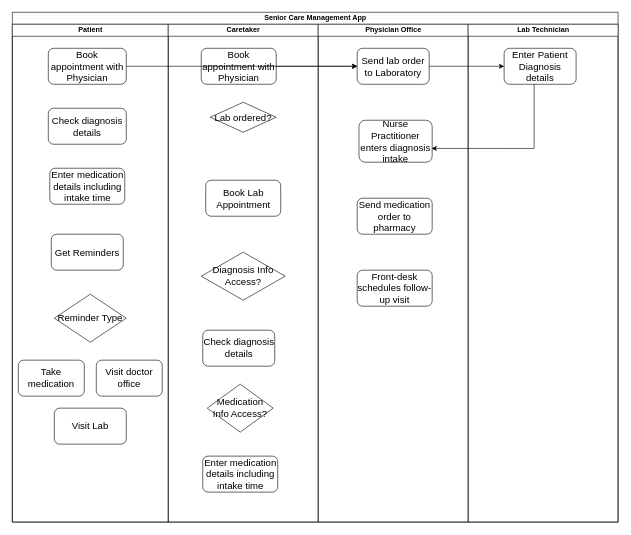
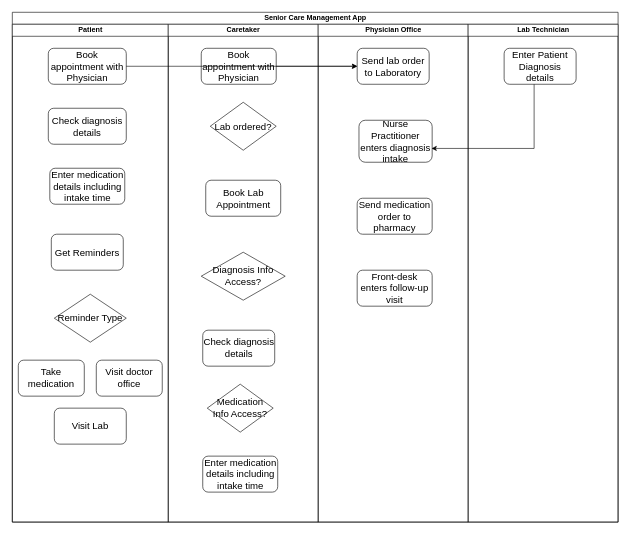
edge "Send lab order to Laboratory" -> "Enter Patient Diagnosis details": removed
node "Lab ordered?": size 66x30 -> 66x48
node "Front-desk schedules follow-up visit": label "Front-desk schedules follow-up visit" -> "Front-desk enters follow-up visit"
